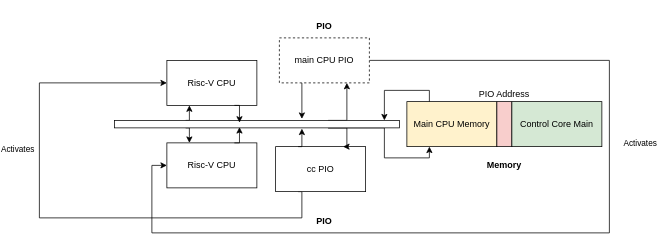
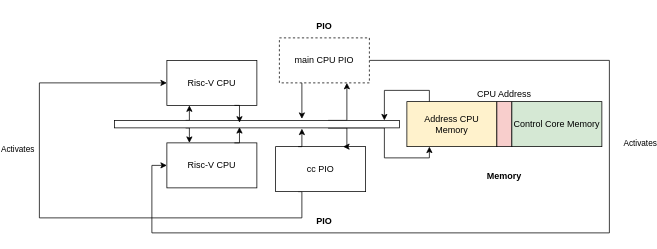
node "PIO Address": label "PIO Address" -> "CPU Address"
node "Main CPU Memory": label "Main CPU Memory" -> "Address CPU Memory"
node "Control Core Main": label "Control Core Main" -> "Control Core Memory"
node "Memory": moved (504, 165) -> (504, 177)
